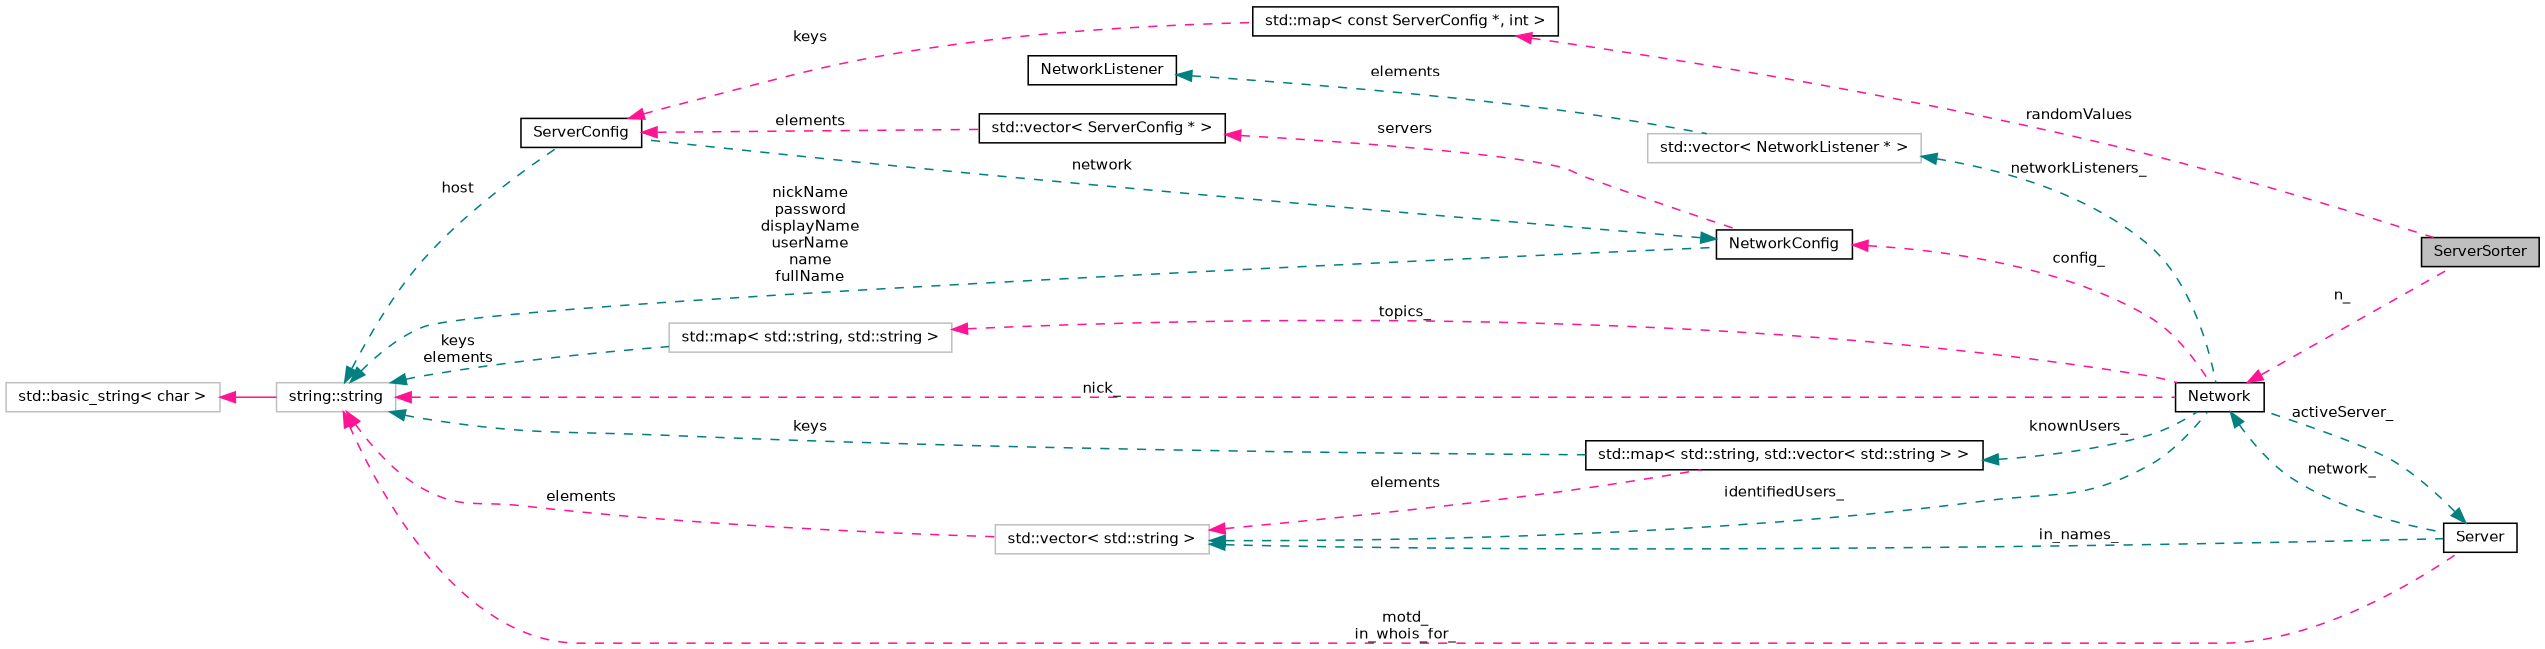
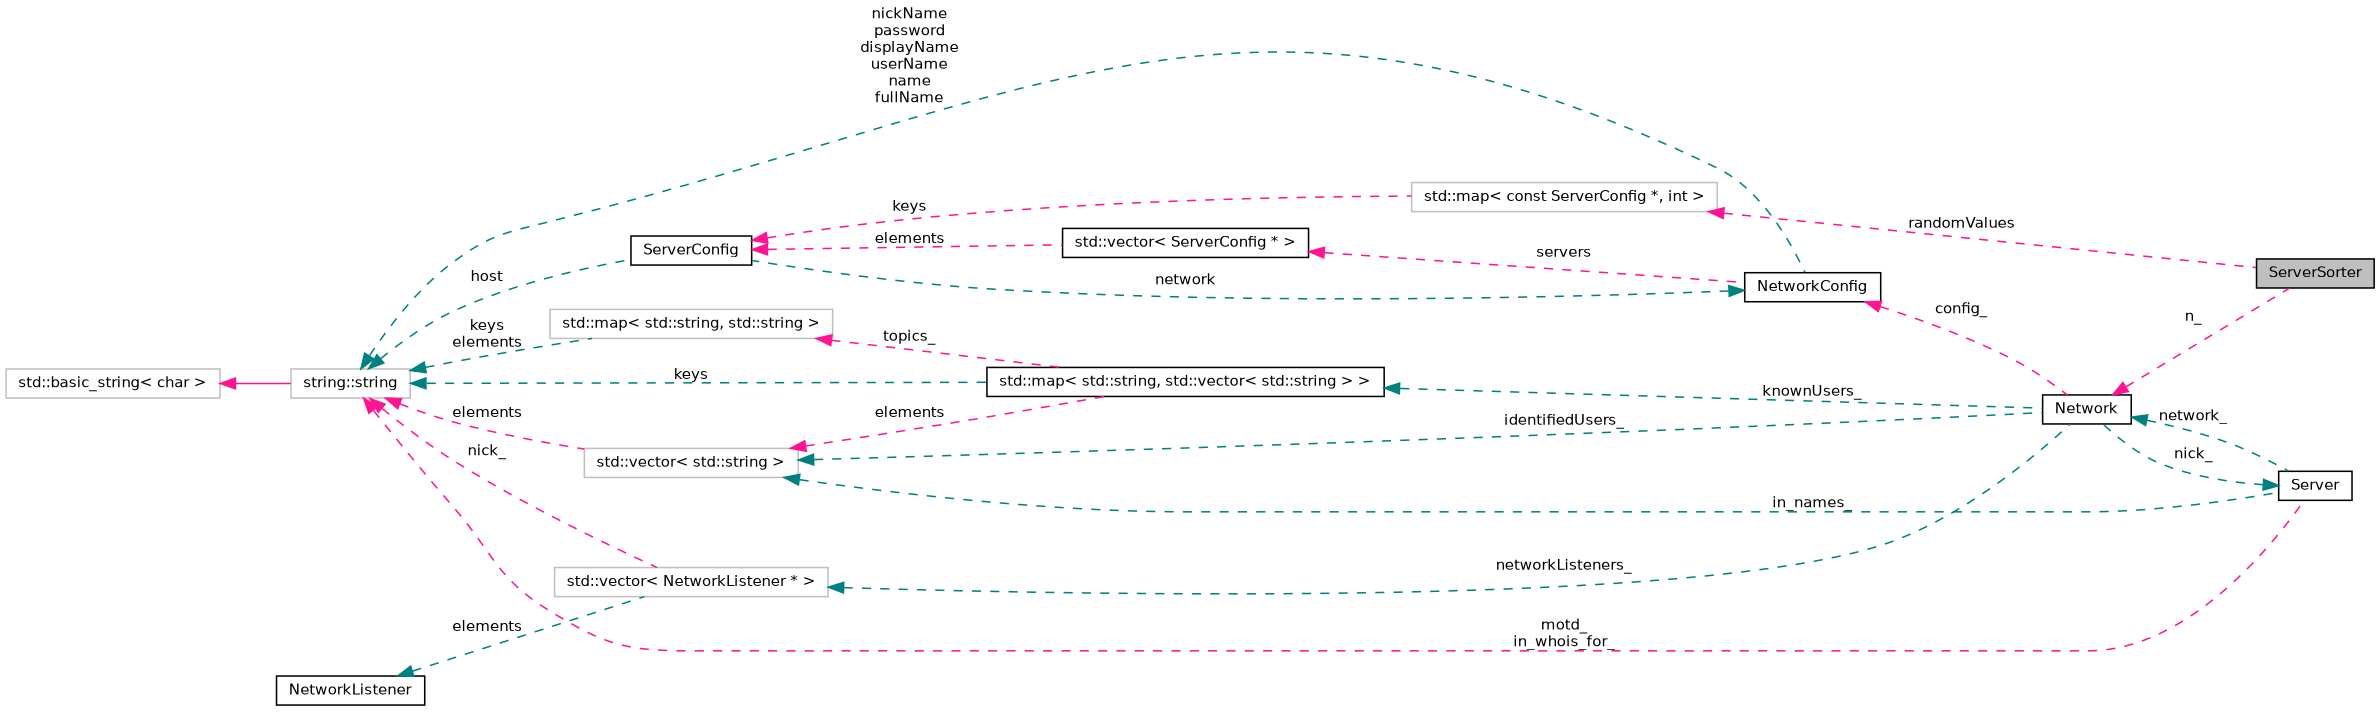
node "std::map< const ServerConfig *, int >": color black -> grey75
edge "Network" -> "std::map< std::string, std::string >": now "std::map< std::string, std::vector< std::string > >" -> "std::map< std::string, std::string >"
edge "Network" -> "string::string": now "std::vector< NetworkListener * >" -> "string::string"
edge "Network" -> "Server": label "activeServer_" -> "nick_"
